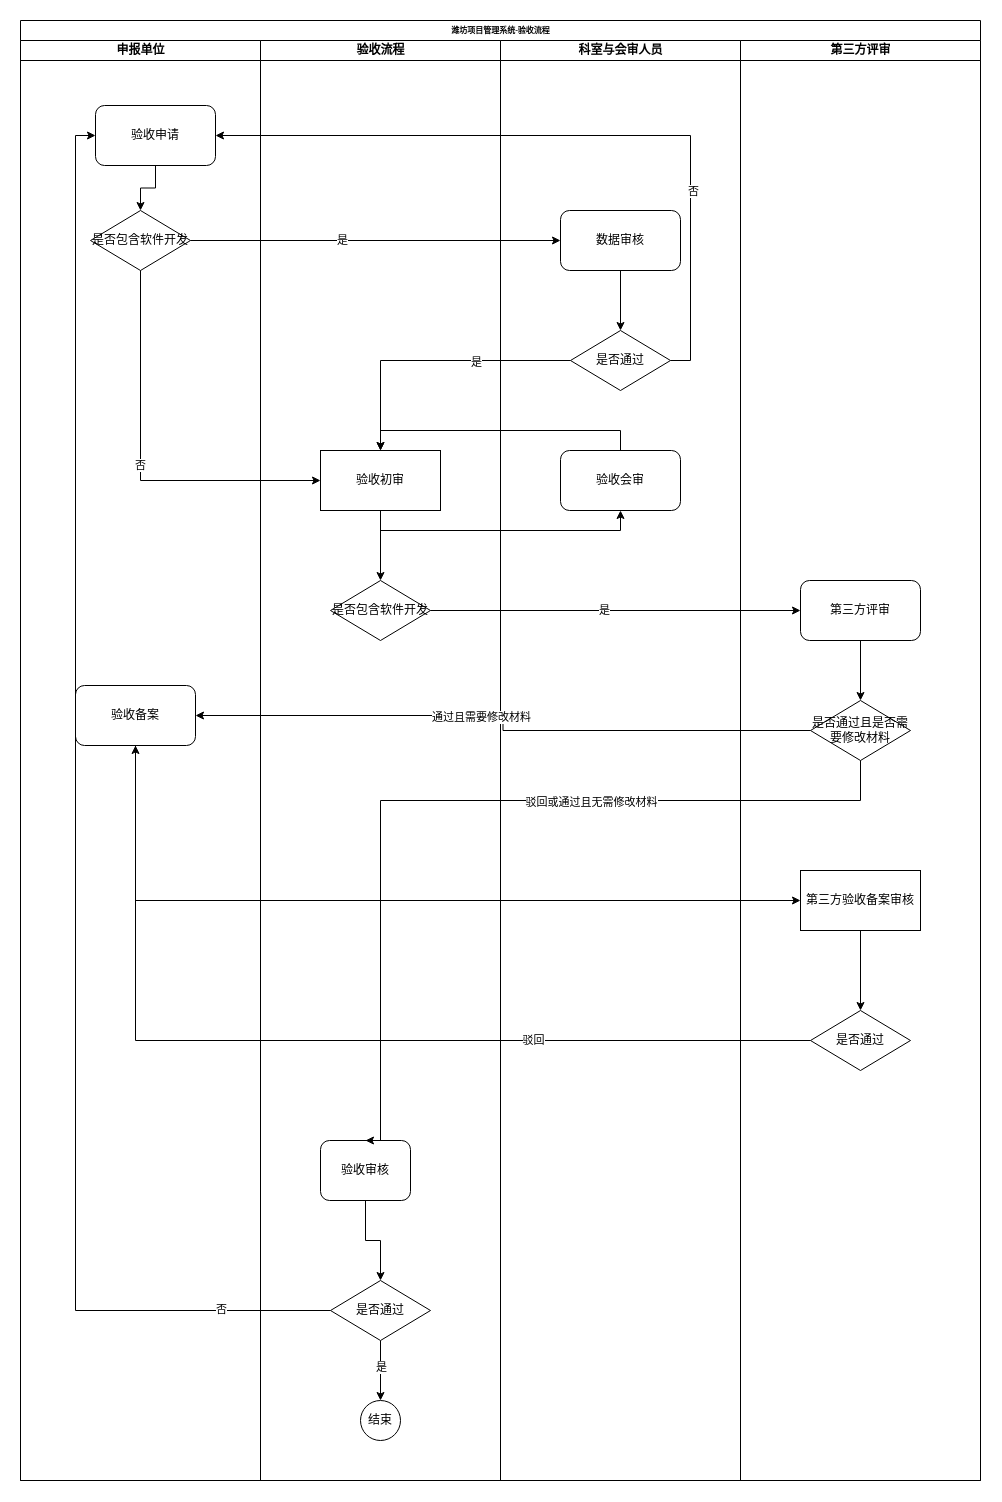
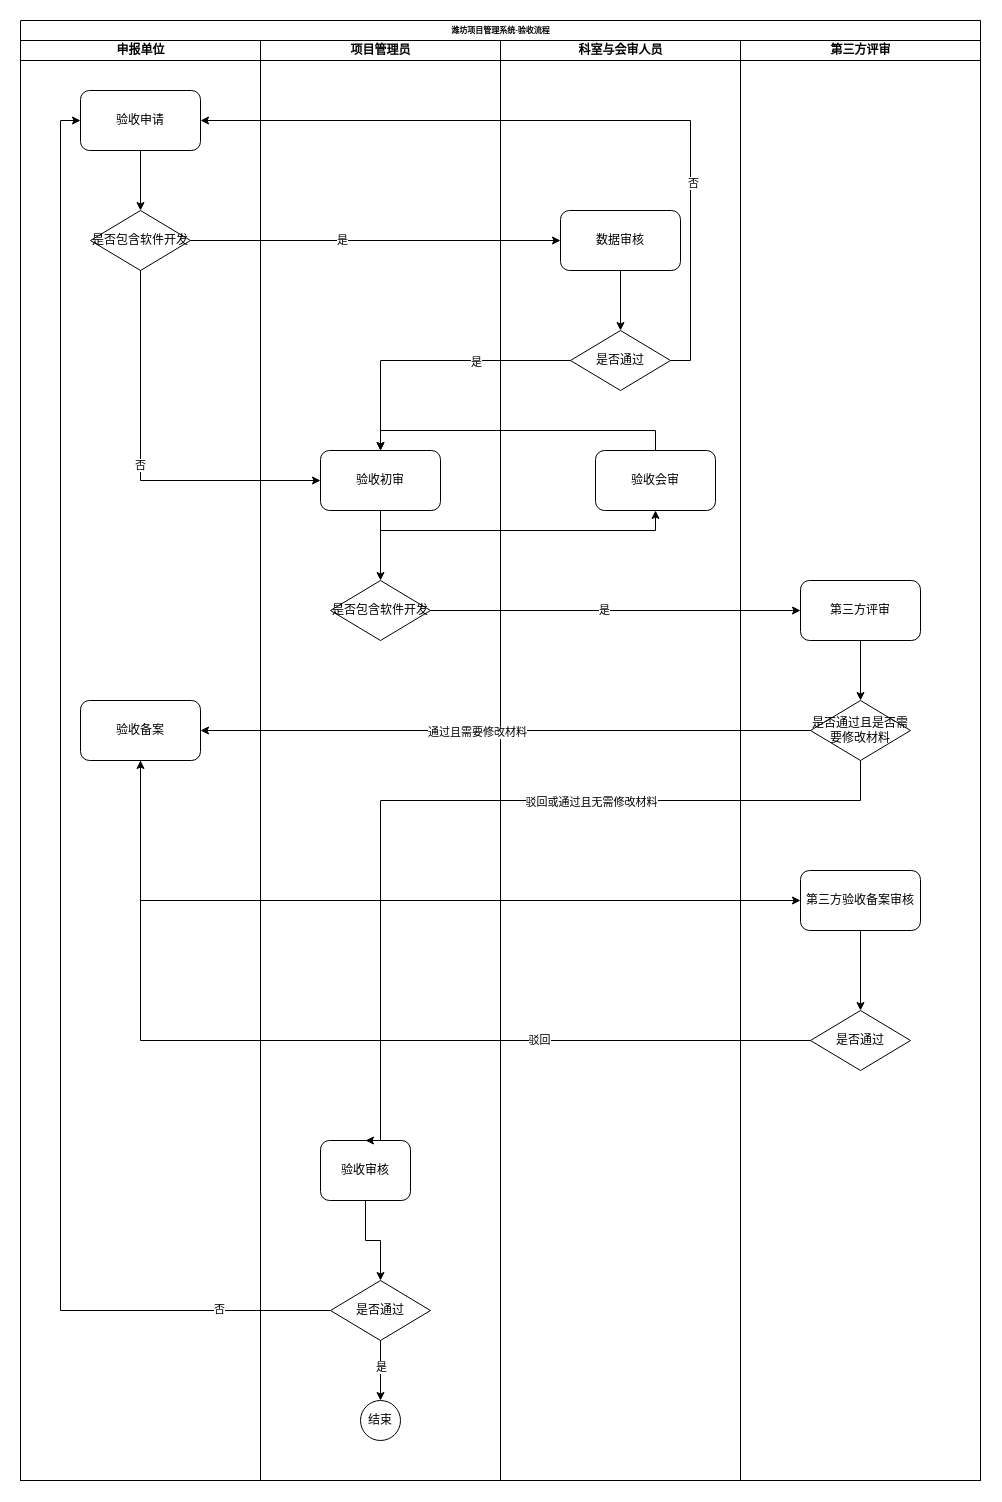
node "验收流程": label "验收流程" -> "项目管理员"
node "验收申请": moved (156, 136) -> (141, 121)
node "验收初审": shape rectangle -> rounded rectangle
node "验收会审": moved (621, 481) -> (656, 481)
node "验收备案": moved (136, 716) -> (141, 731)
node "第三方验收备案审核": shape rectangle -> rounded rectangle
